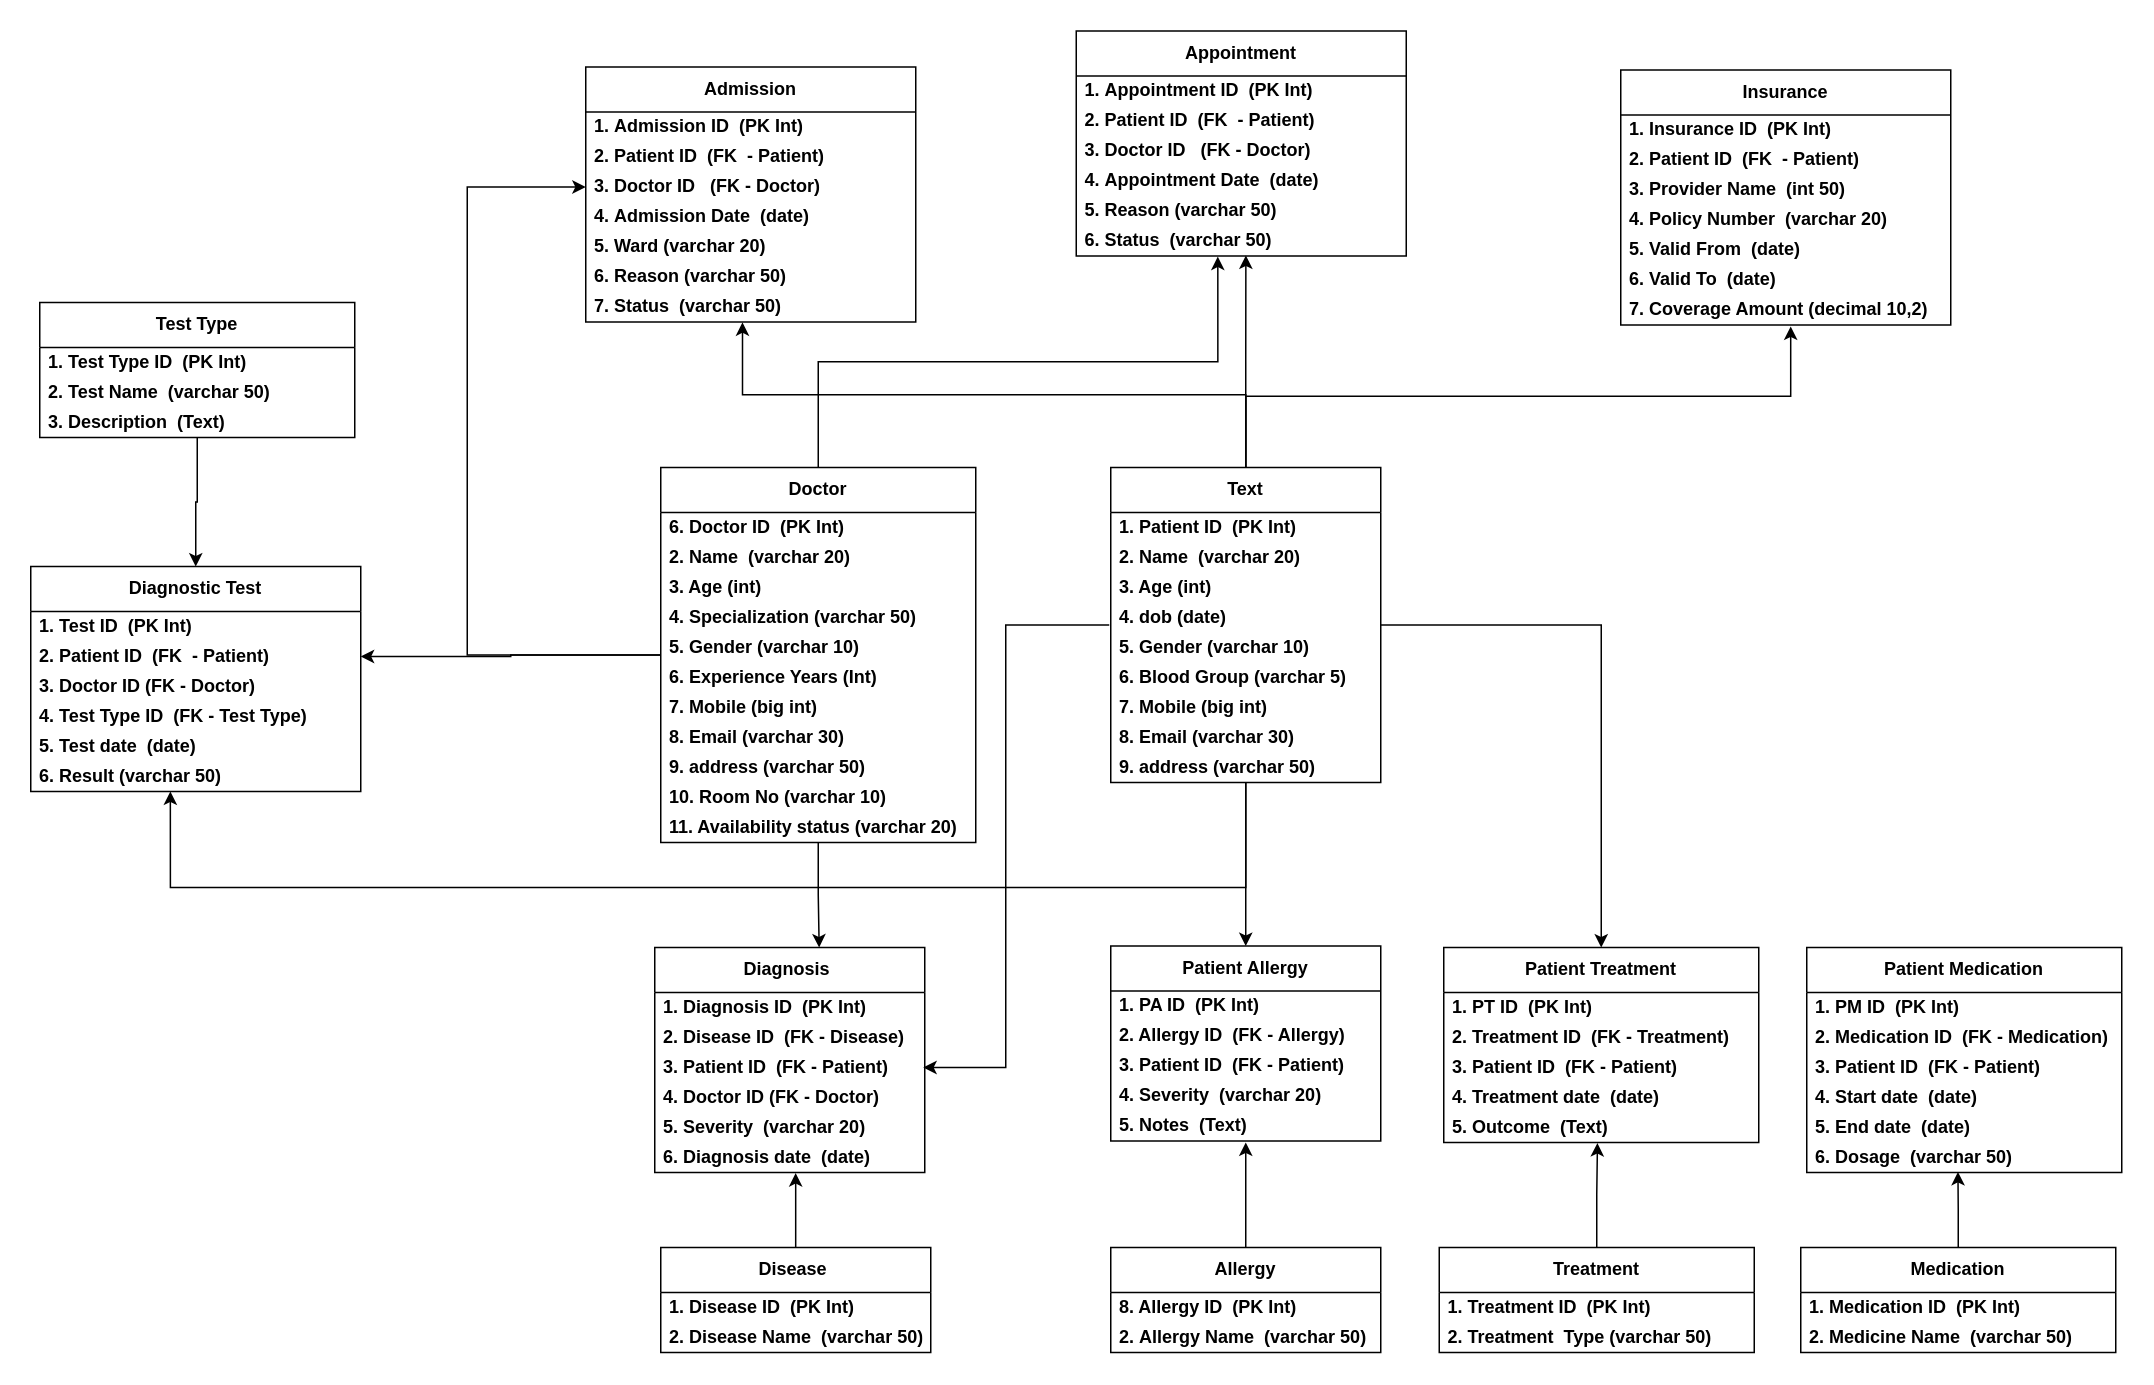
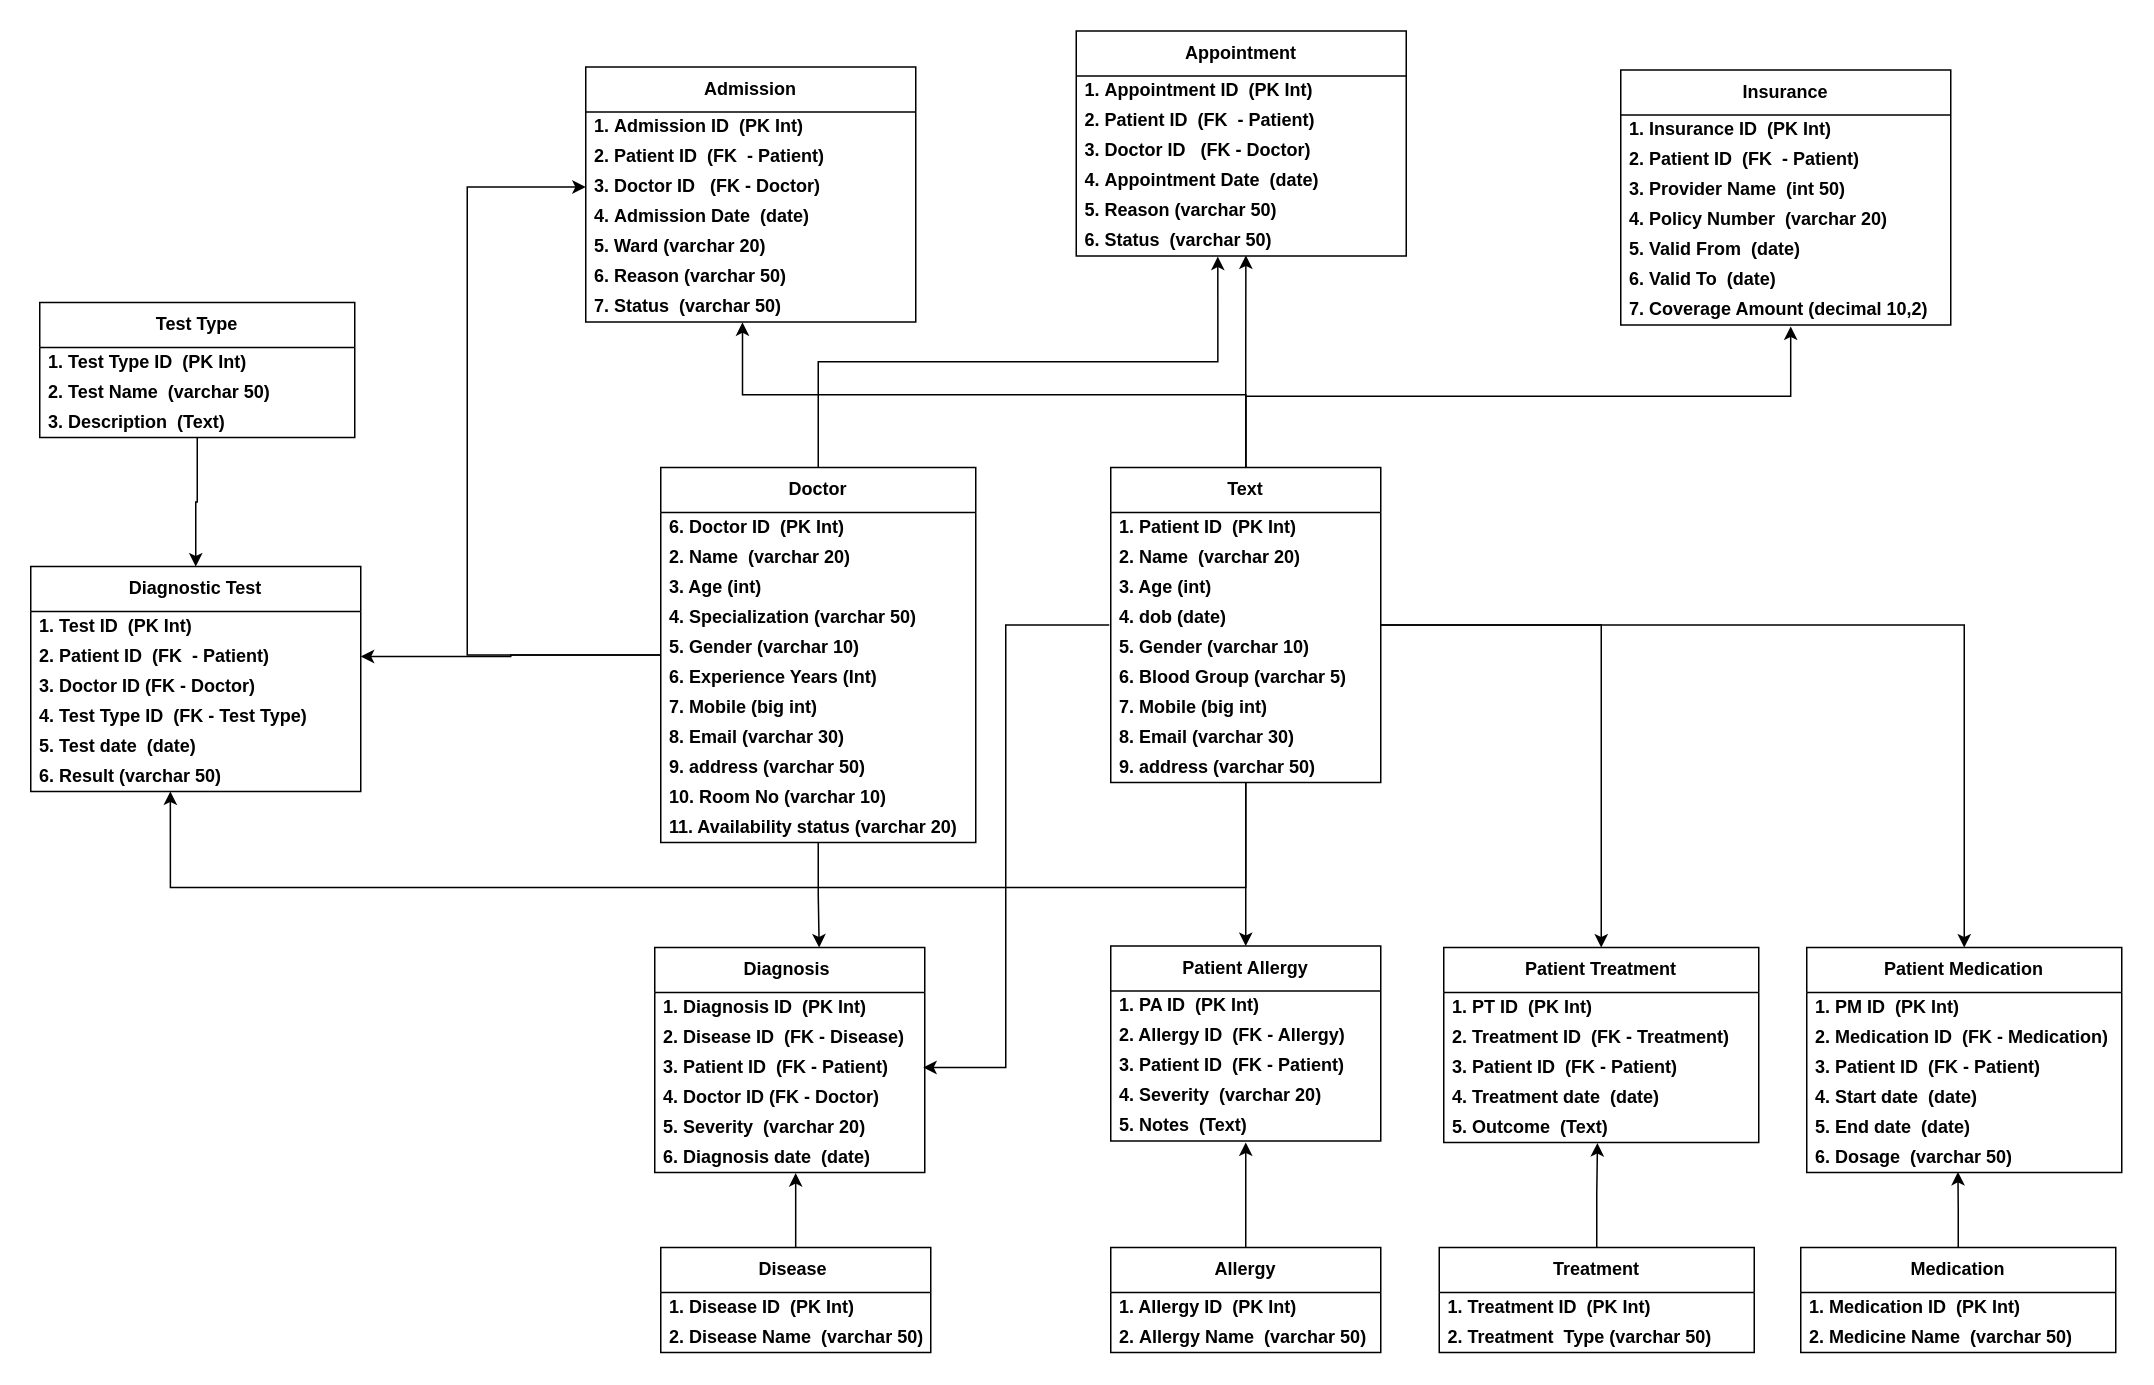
edge "Text" -> "Patient Medication": added
node "8. Allergy ID (PK Int)": label "8. Allergy ID (PK Int)" -> "1. Allergy ID (PK Int)"
